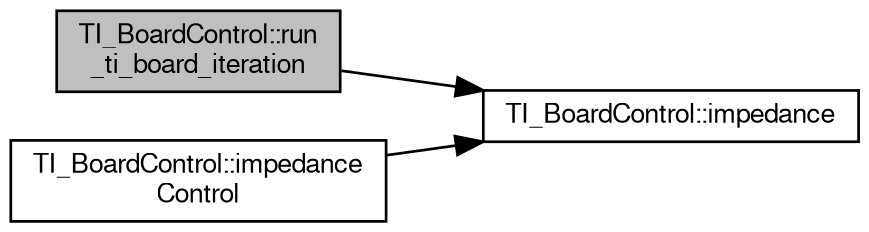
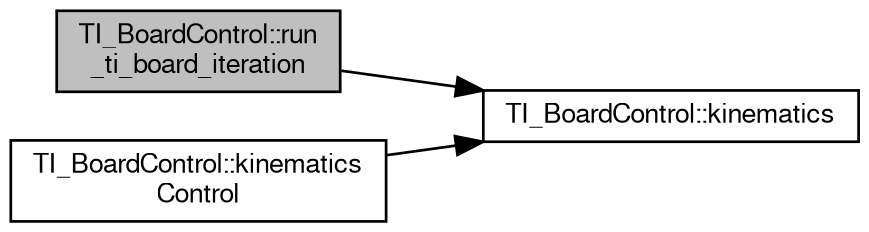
node "TI_BoardControl::impedance": label "TI_BoardControl::impedance" -> "TI_BoardControl::kinematics"
node "TI_BoardControl::impedance Control": label "TI_BoardControl::impedance Control" -> "TI_BoardControl::kinematics Control"
